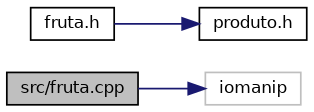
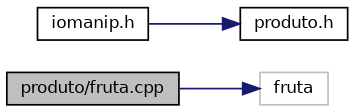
node "fruta.h": label "fruta.h" -> "iomanip.h"
node "src/fruta.cpp": label "src/fruta.cpp" -> "produto/fruta.cpp"
node "iomanip": label "iomanip" -> "fruta"
